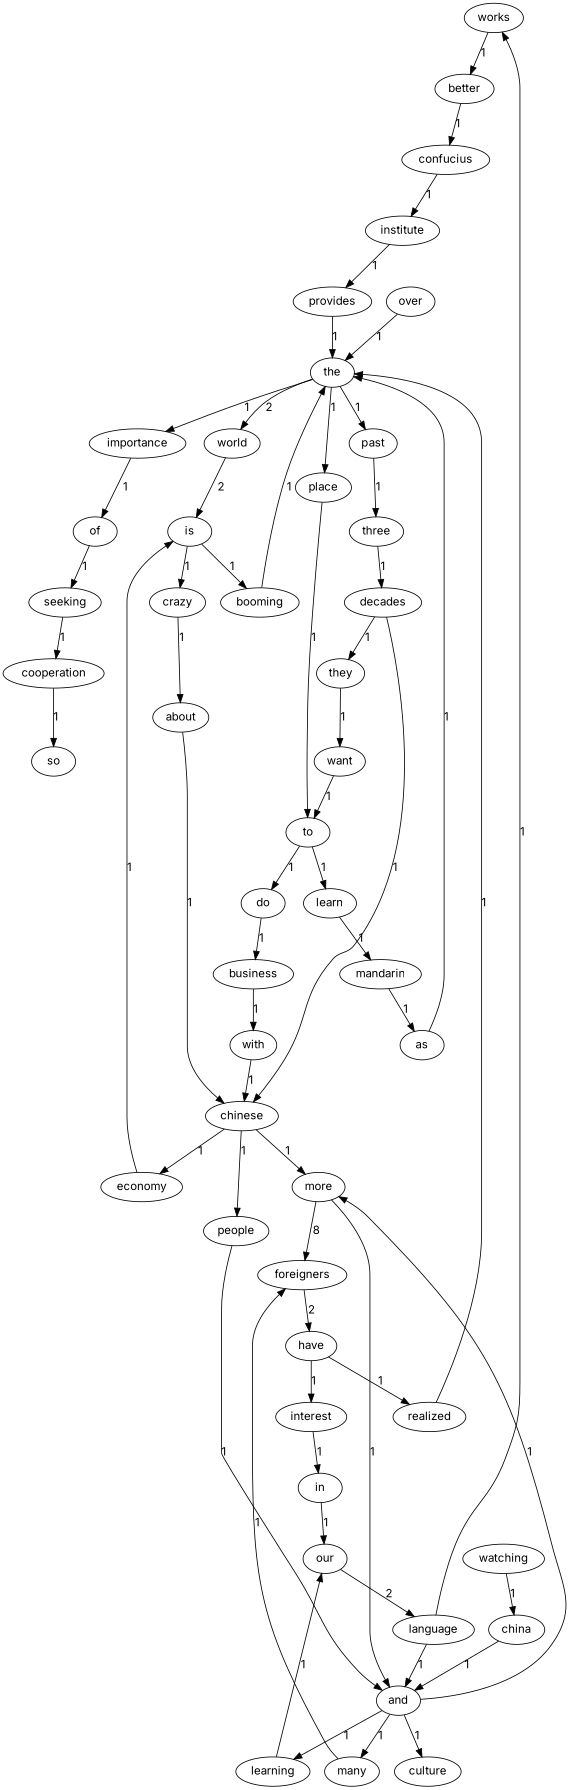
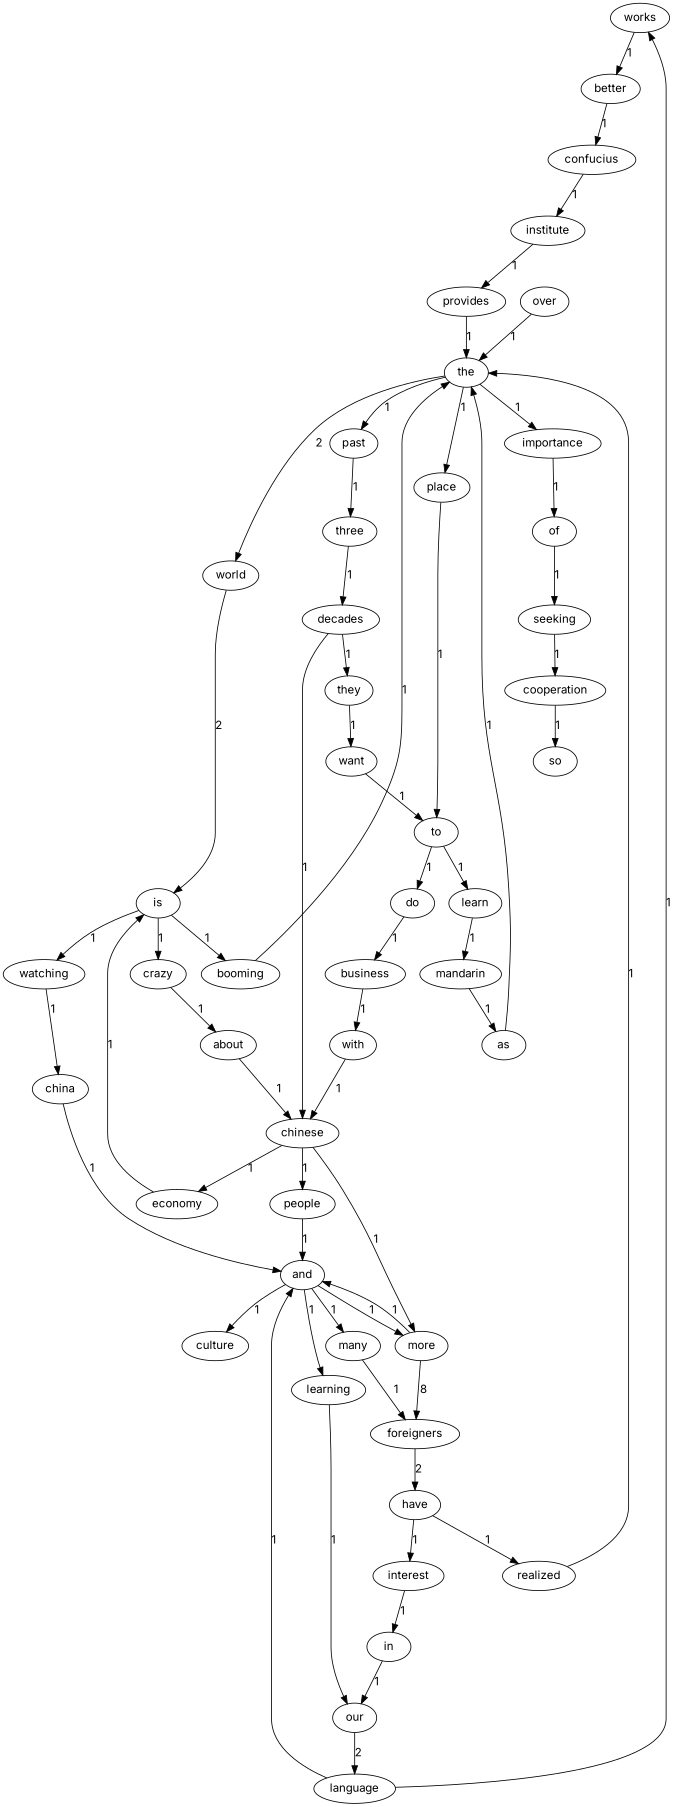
edge "is" -> "watching": added, label "1"
